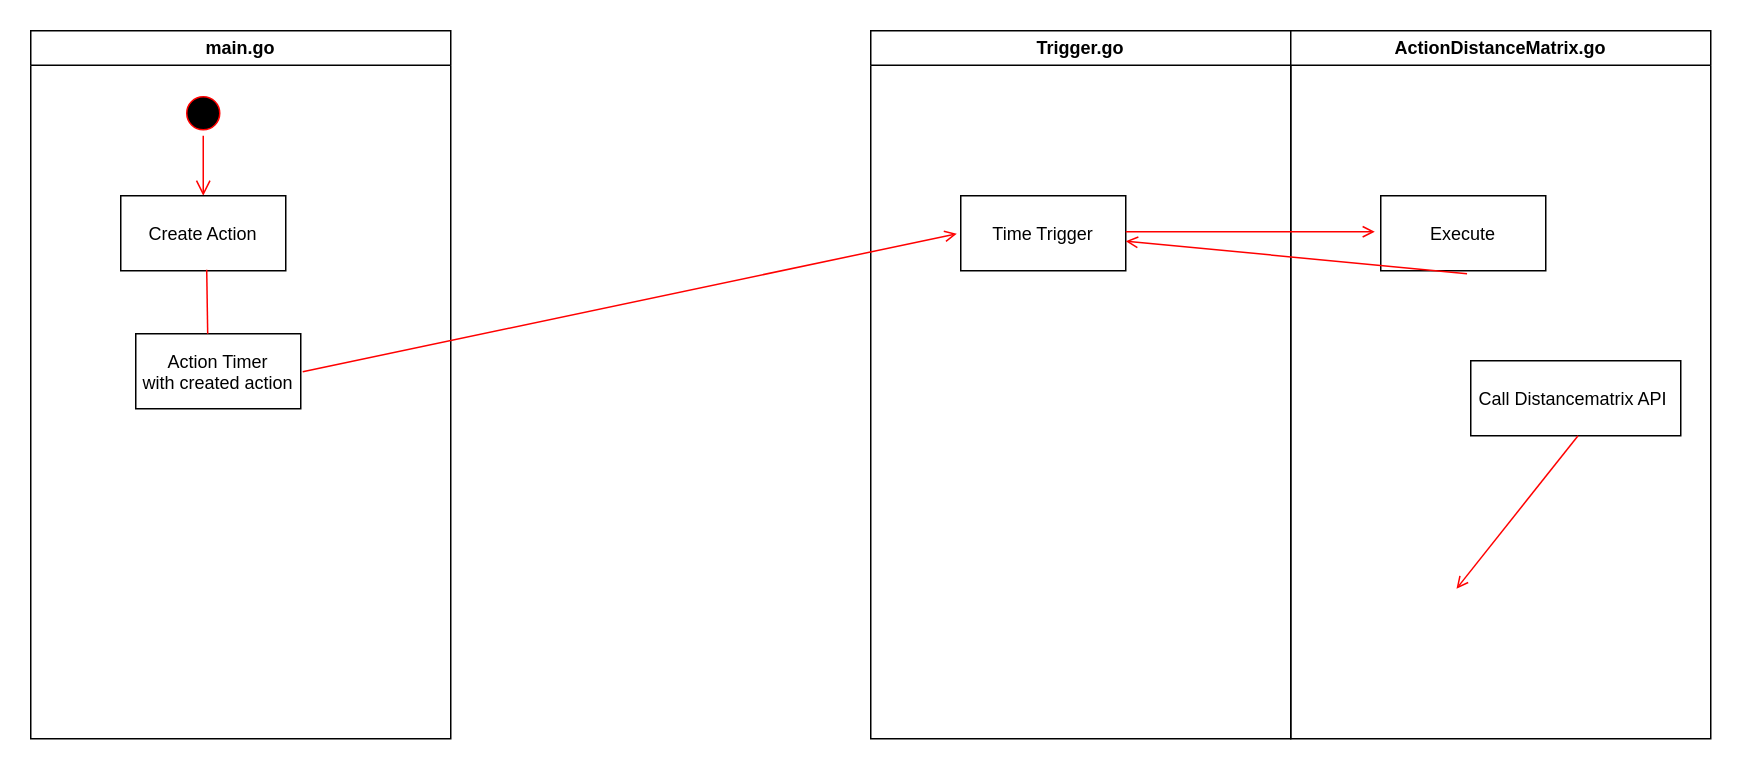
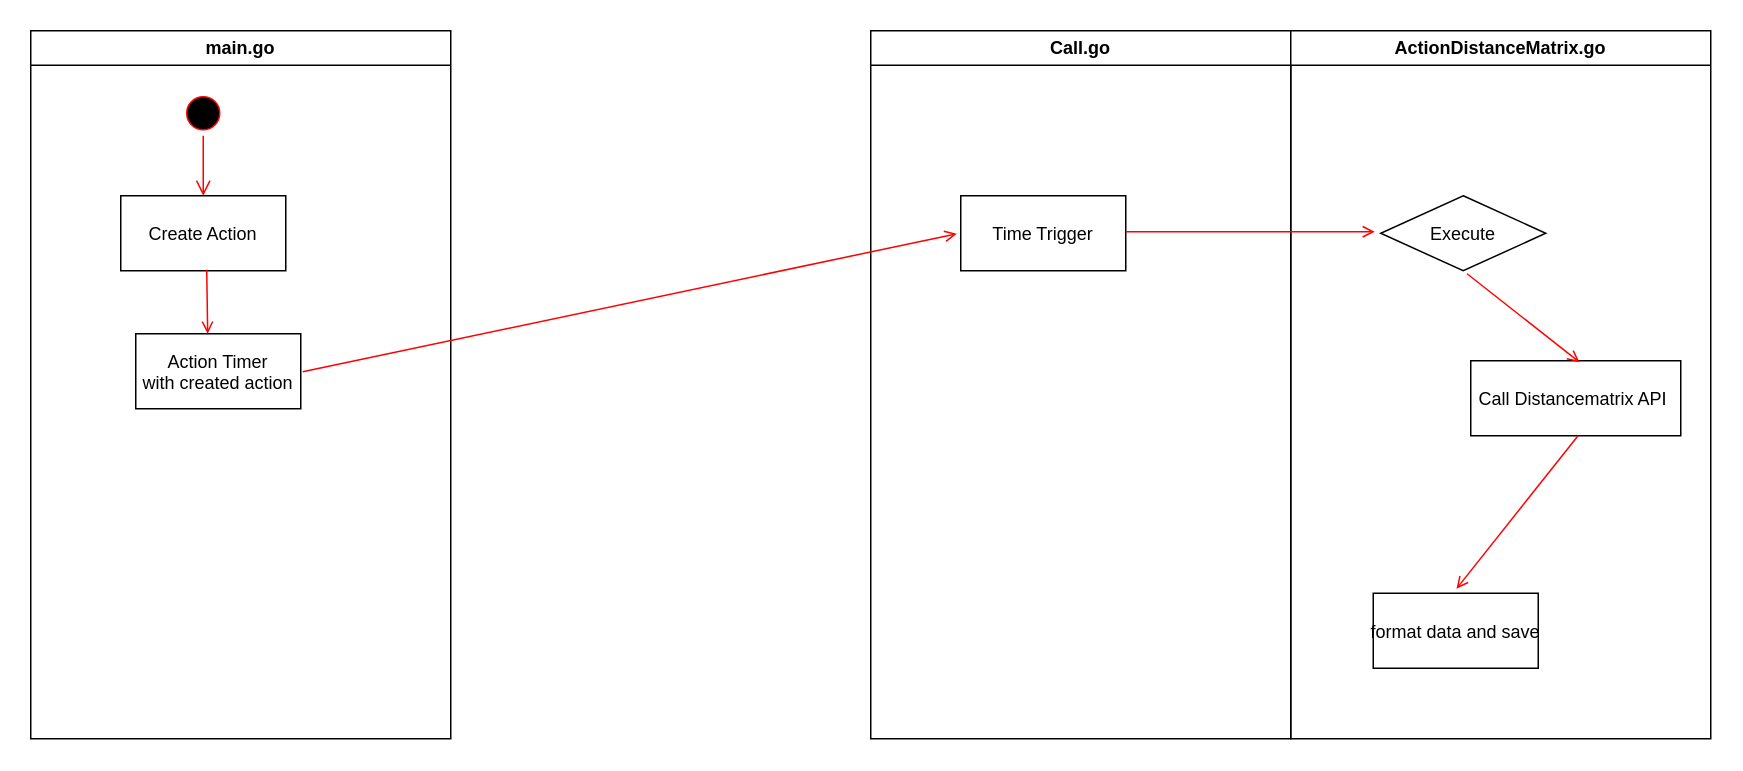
node "Trigger.go": label "Trigger.go" -> "Call.go"
node "Execute": shape rectangle -> diamond
edge "Execute" -> "Time Trigger": now "Execute" -> "Call Distancematrix API"
edge "Create Action" -- "Action Timer with created action": arrowhead none -> open
node "format data and save": added
